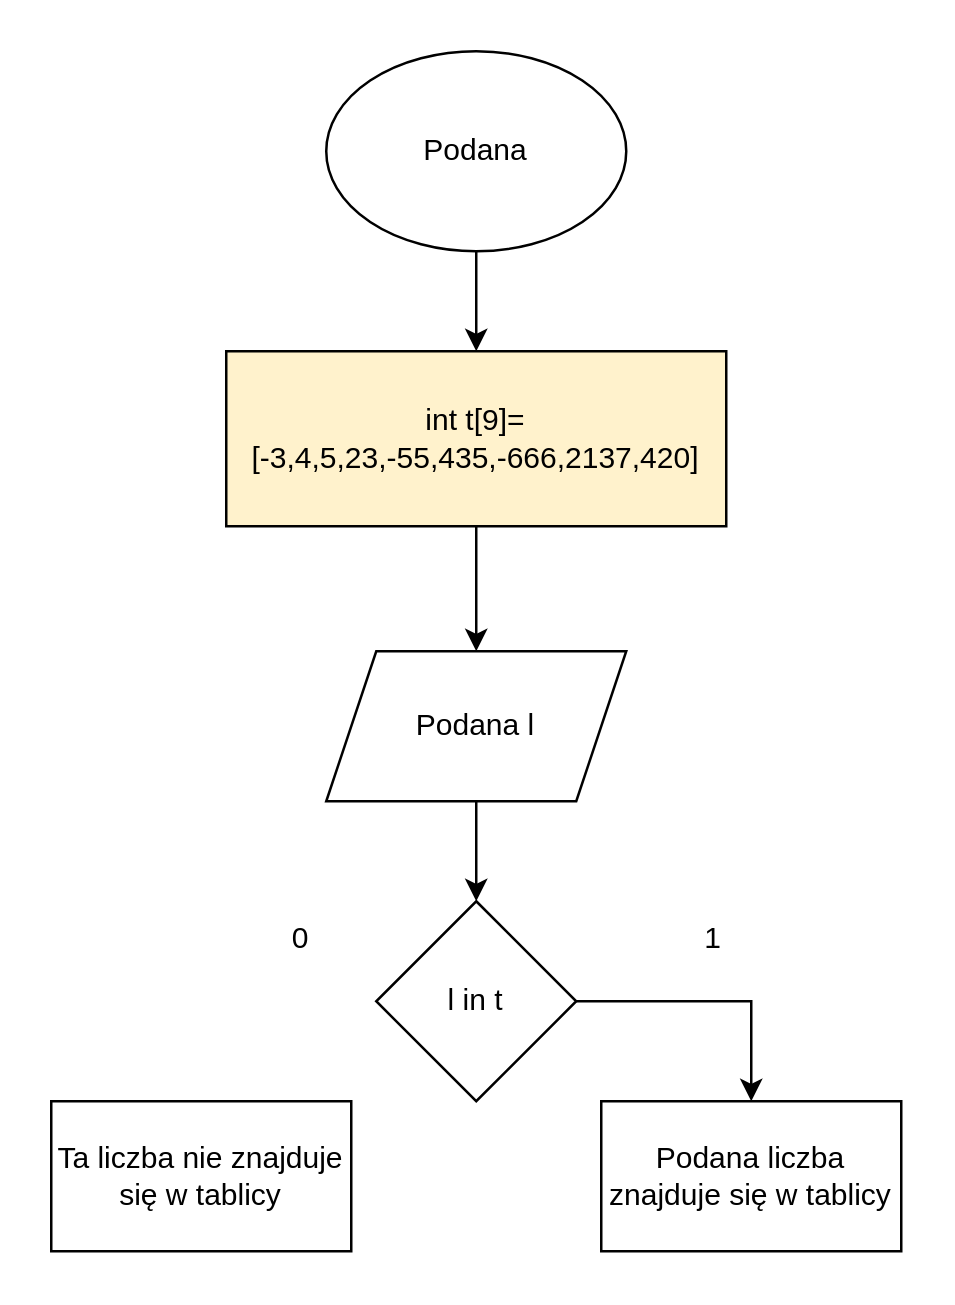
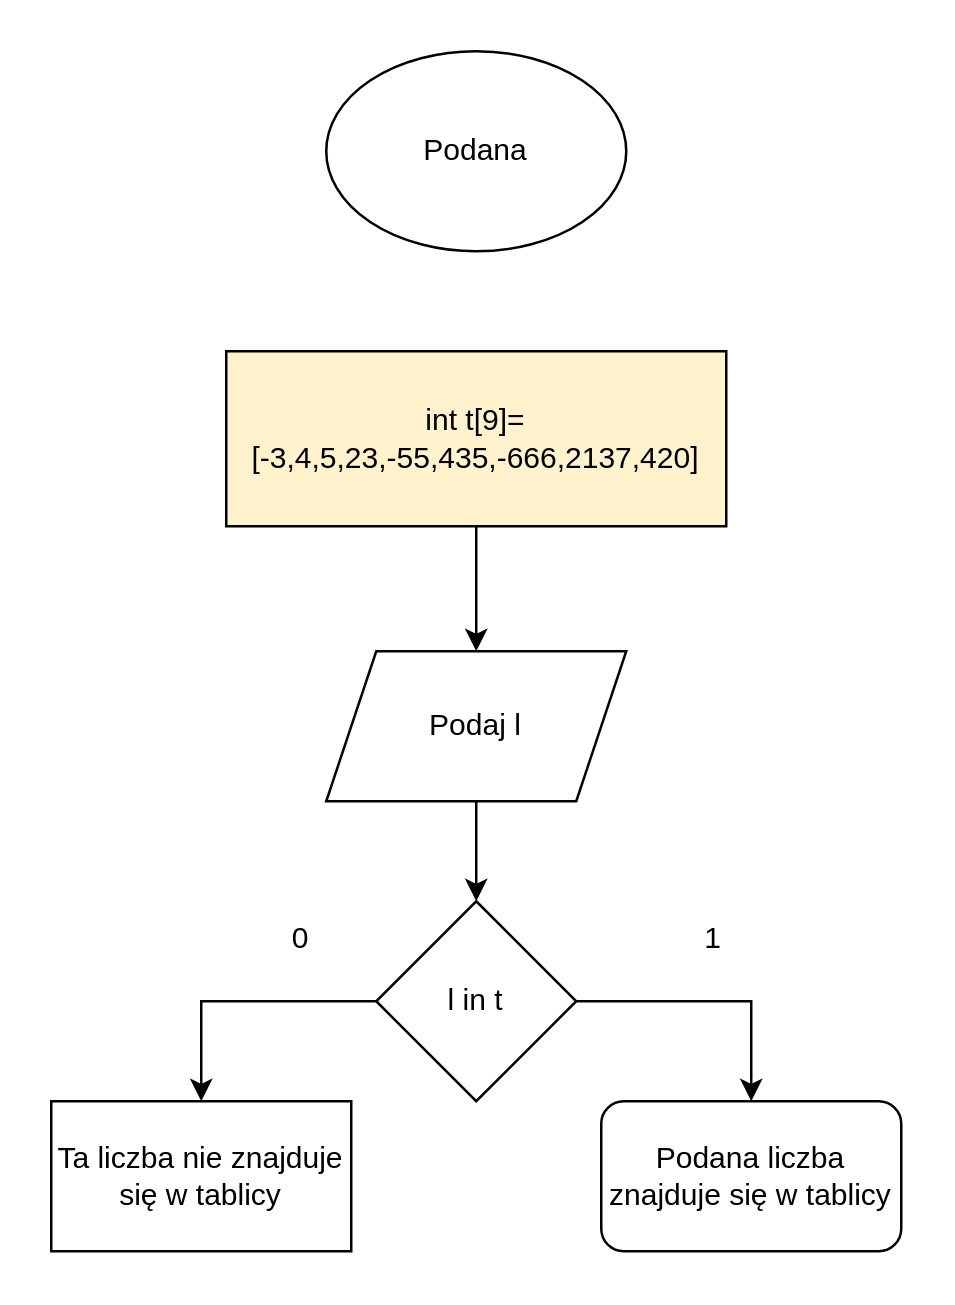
edge "Podana" -> "int t[9]= [-3,4,5,23,-55,435,-666,2137,420]": removed
node "Podana l": label "Podana l" -> "Podaj l"
edge "l in t" -> "Ta liczba nie znajduje się w tablicy": added
node "Podana liczba znajduje się w tablicy": shape rectangle -> rounded rectangle
